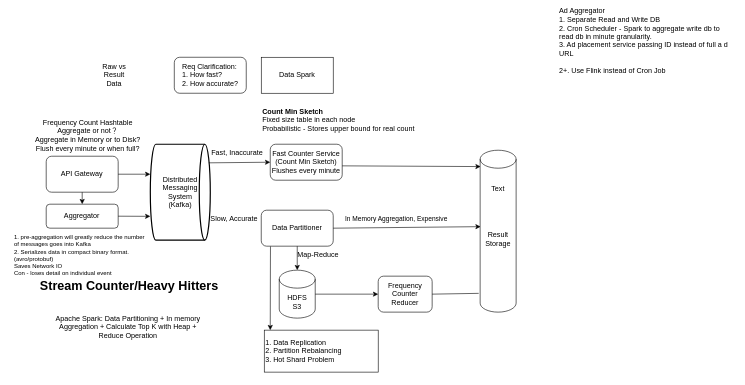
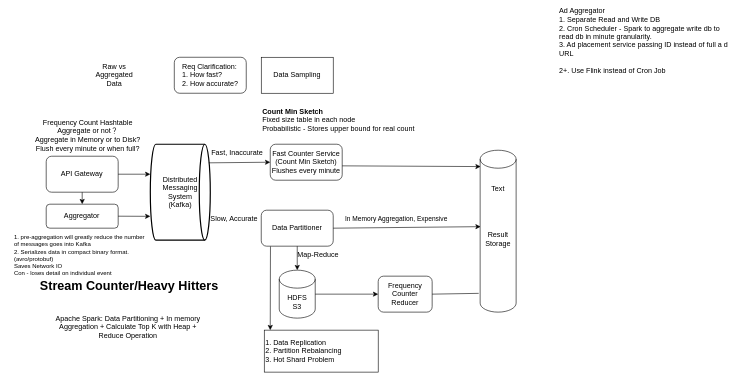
node "Raw vs Result Data": label "Raw vs Result Data" -> "Raw vs Aggregated Data"
node "Data Spark": label "Data Spark" -> "Data Sampling"
